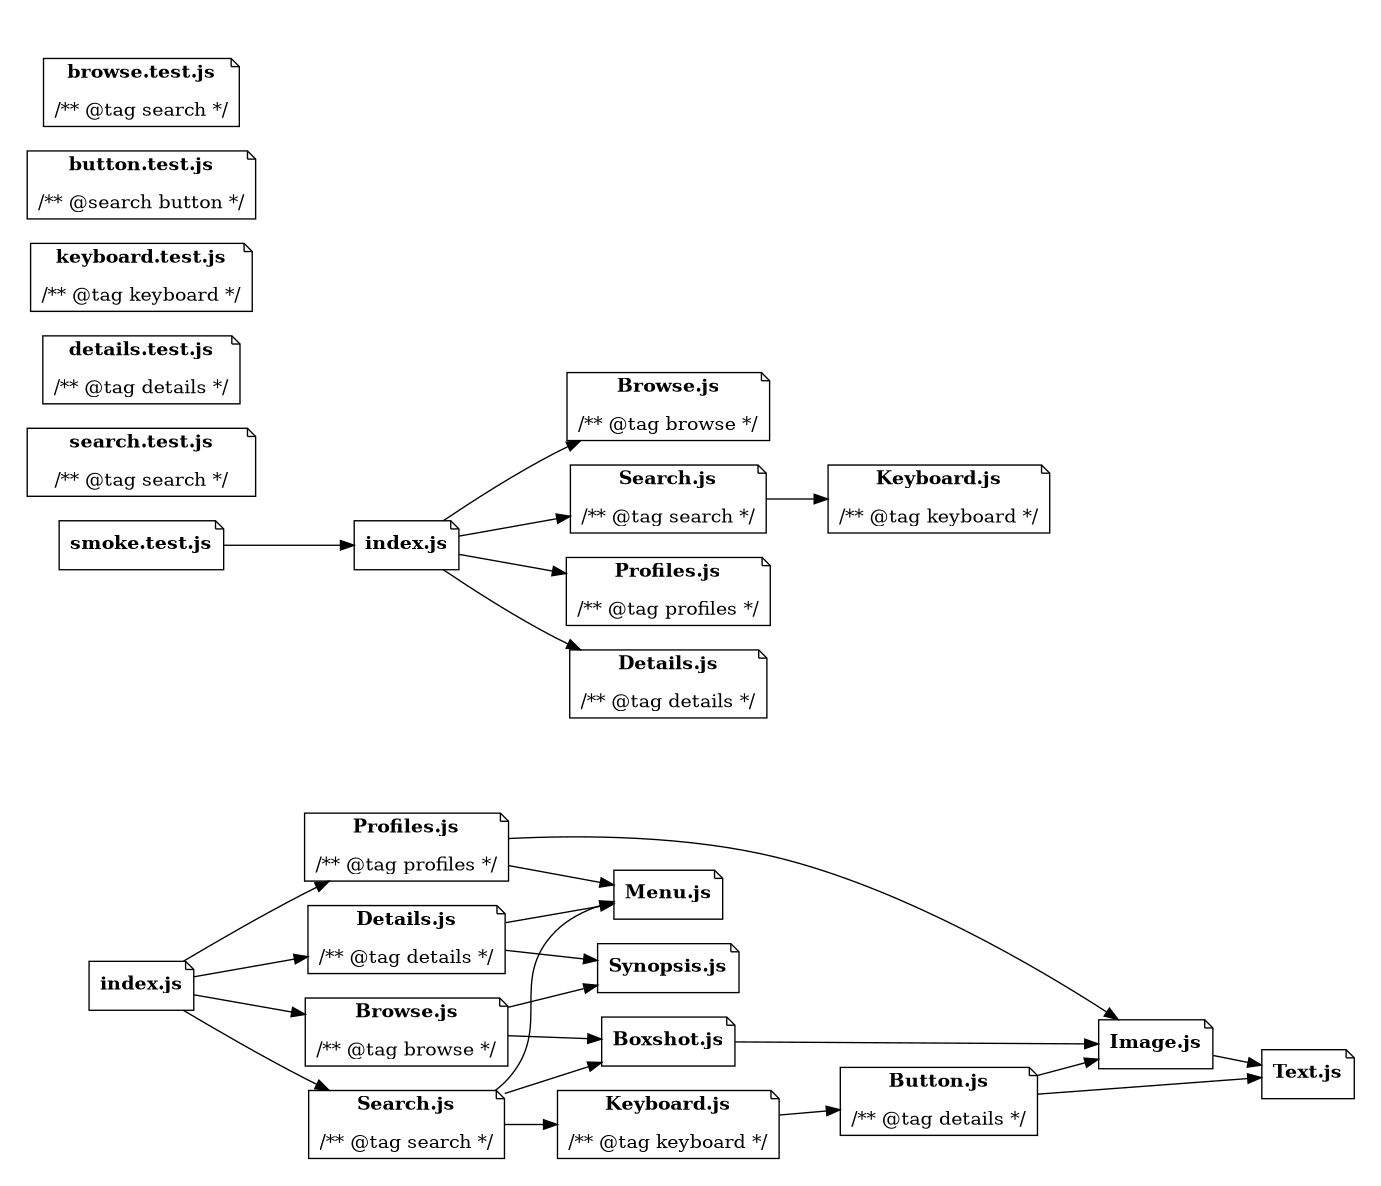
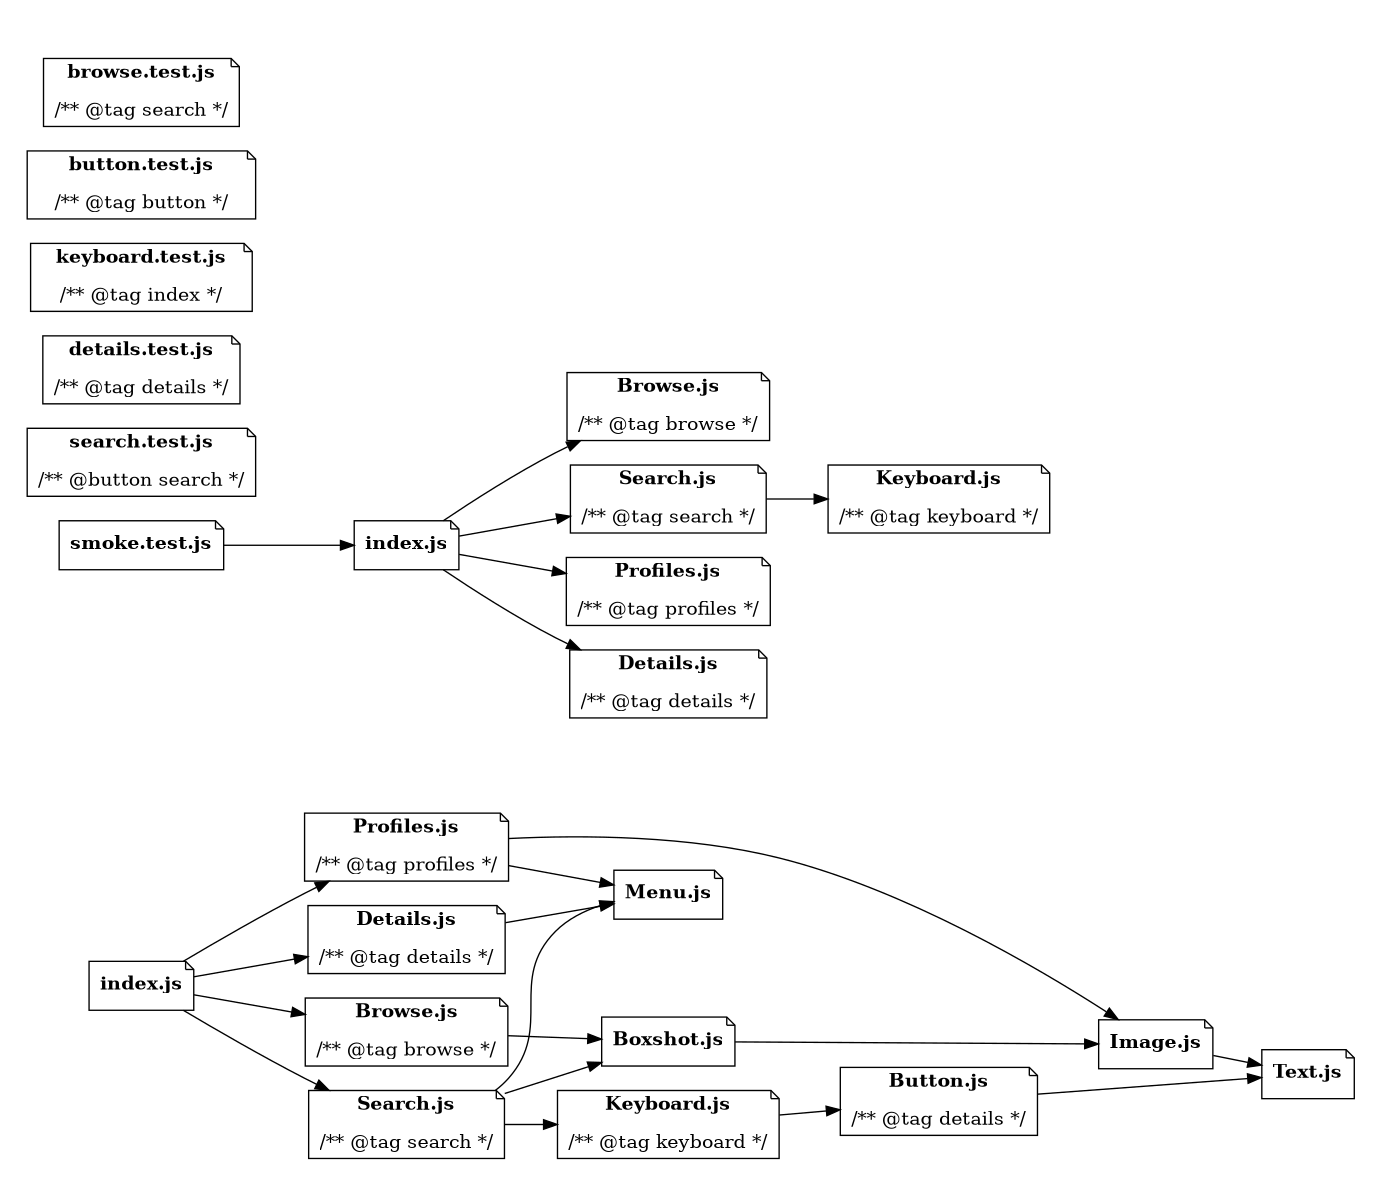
node "button.test.js": text "/** @search button */" -> "/** @tag button */"
node "keyboard.test.js": text "/** @tag keyboard */" -> "/** @tag index */"
node "search.test.js": text "/** @tag search */" -> "/** @button search */"
node "Synopsis.js": removed
edge "Button.js" -> "Image.js": removed
